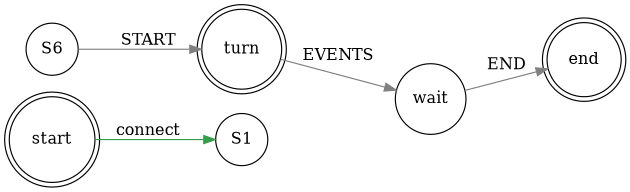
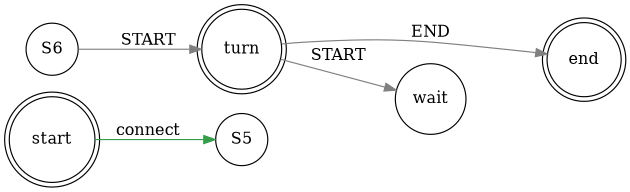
edge "turn" -> "wait": label "EVENTS" -> "START"
edge "wait" -> "end": now "turn" -> "end"
node "S1": label "S1" -> "S5"
